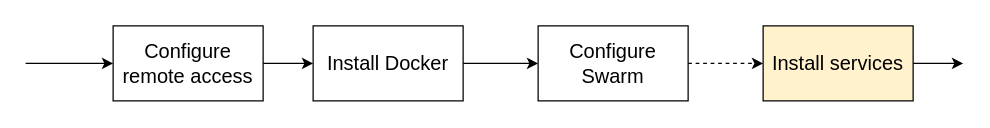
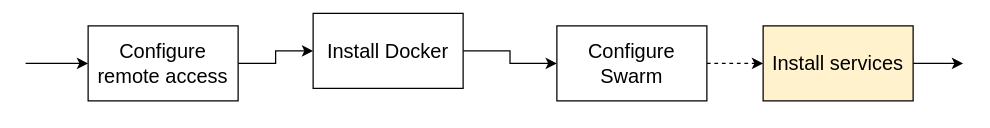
node "Configure remote access": moved (188, 63) -> (163, 63)
node "Install Docker": moved (388, 63) -> (388, 51)
node "Configure Swarm": moved (613, 63) -> (632, 63)
